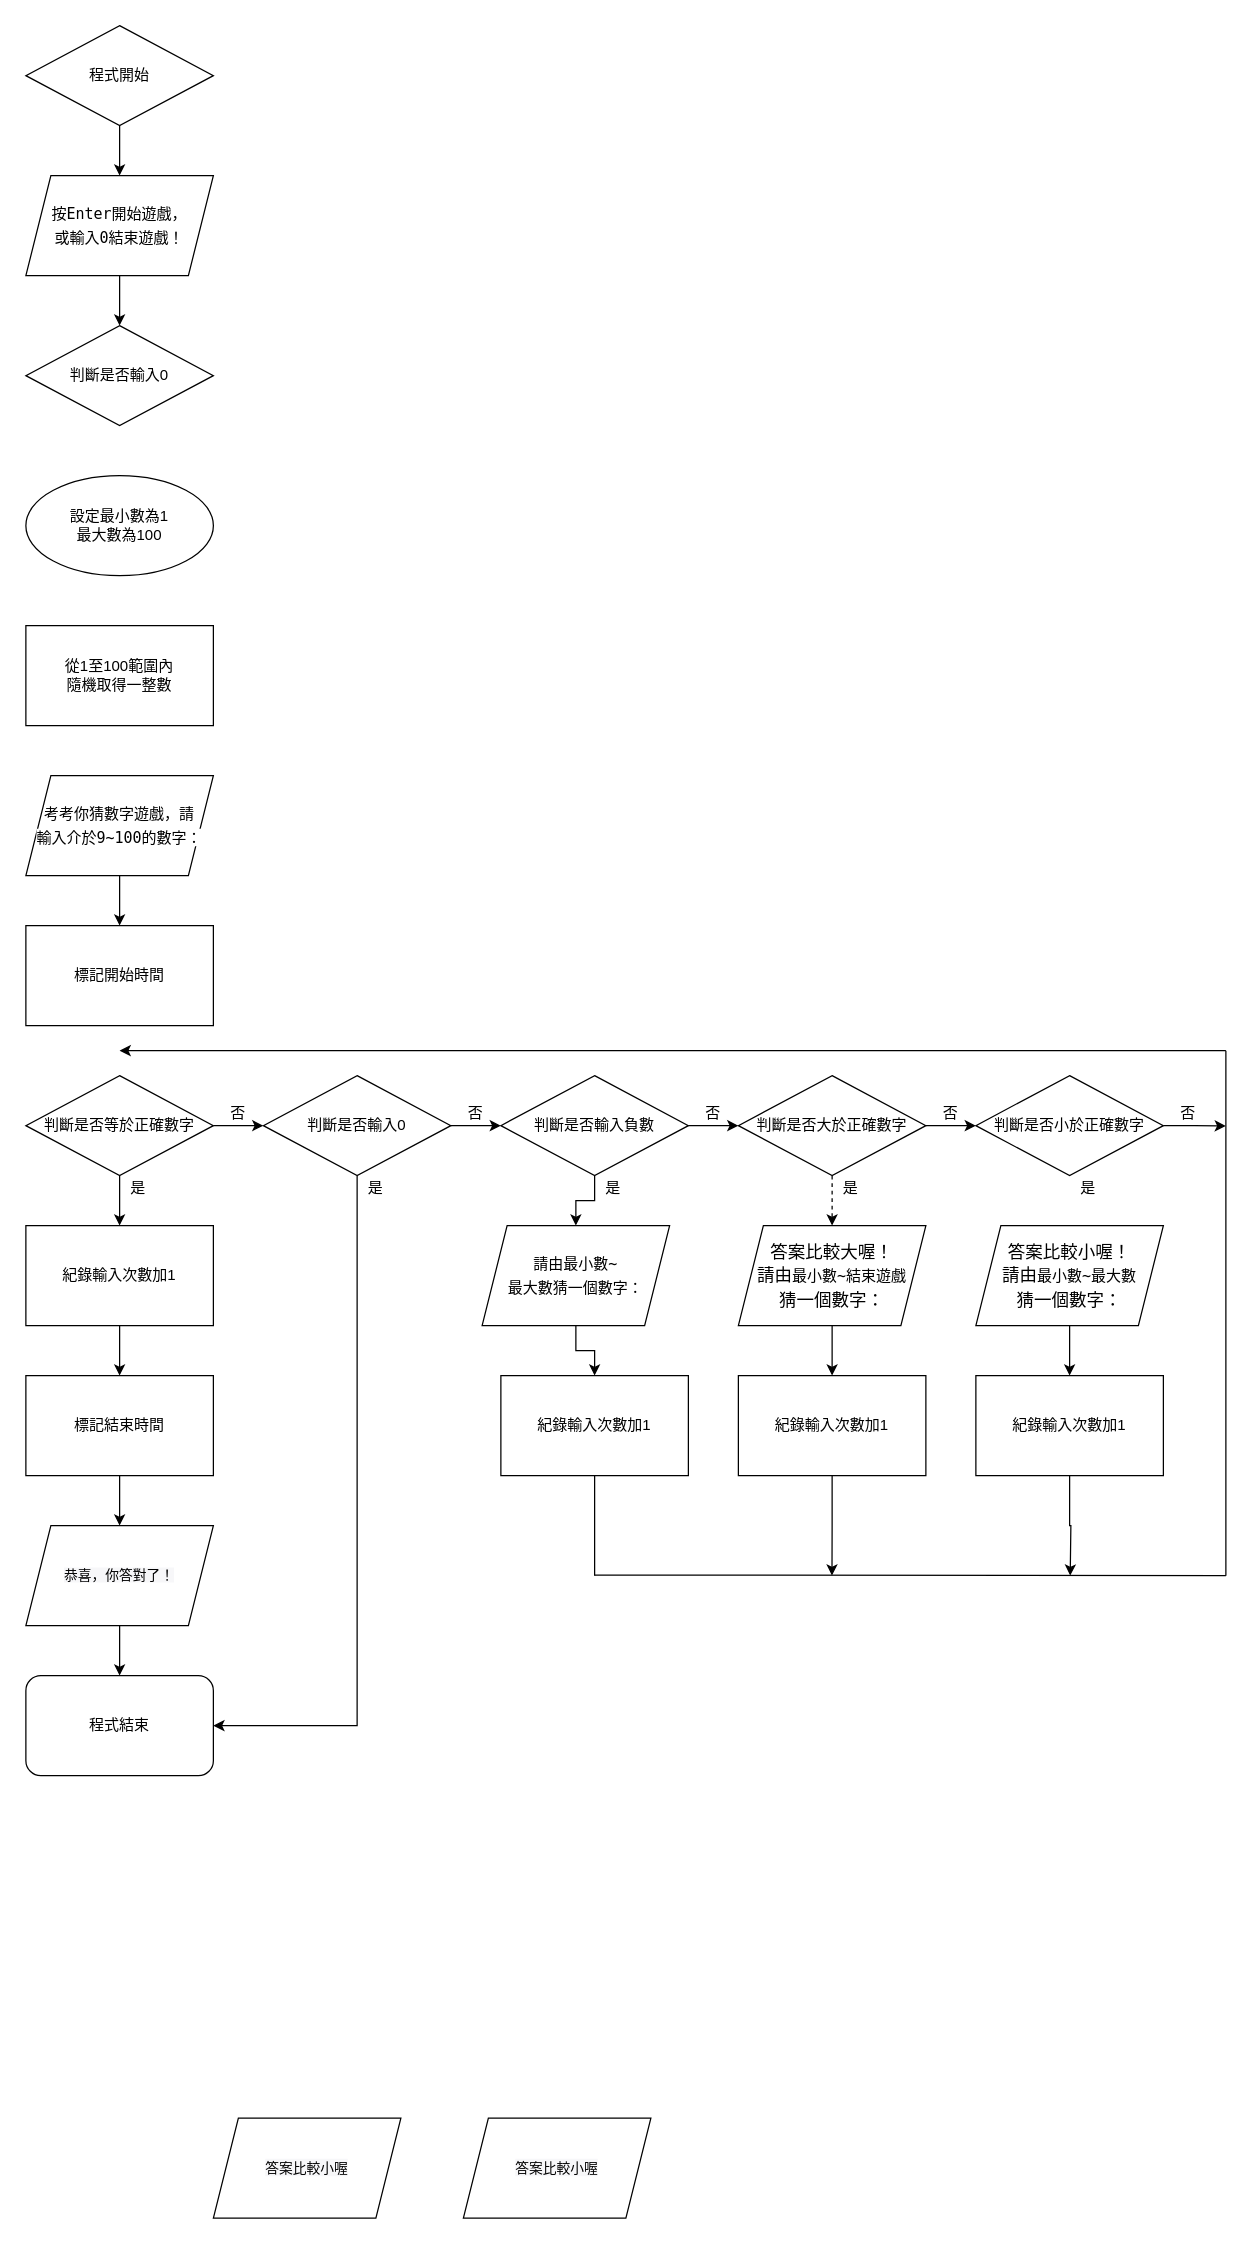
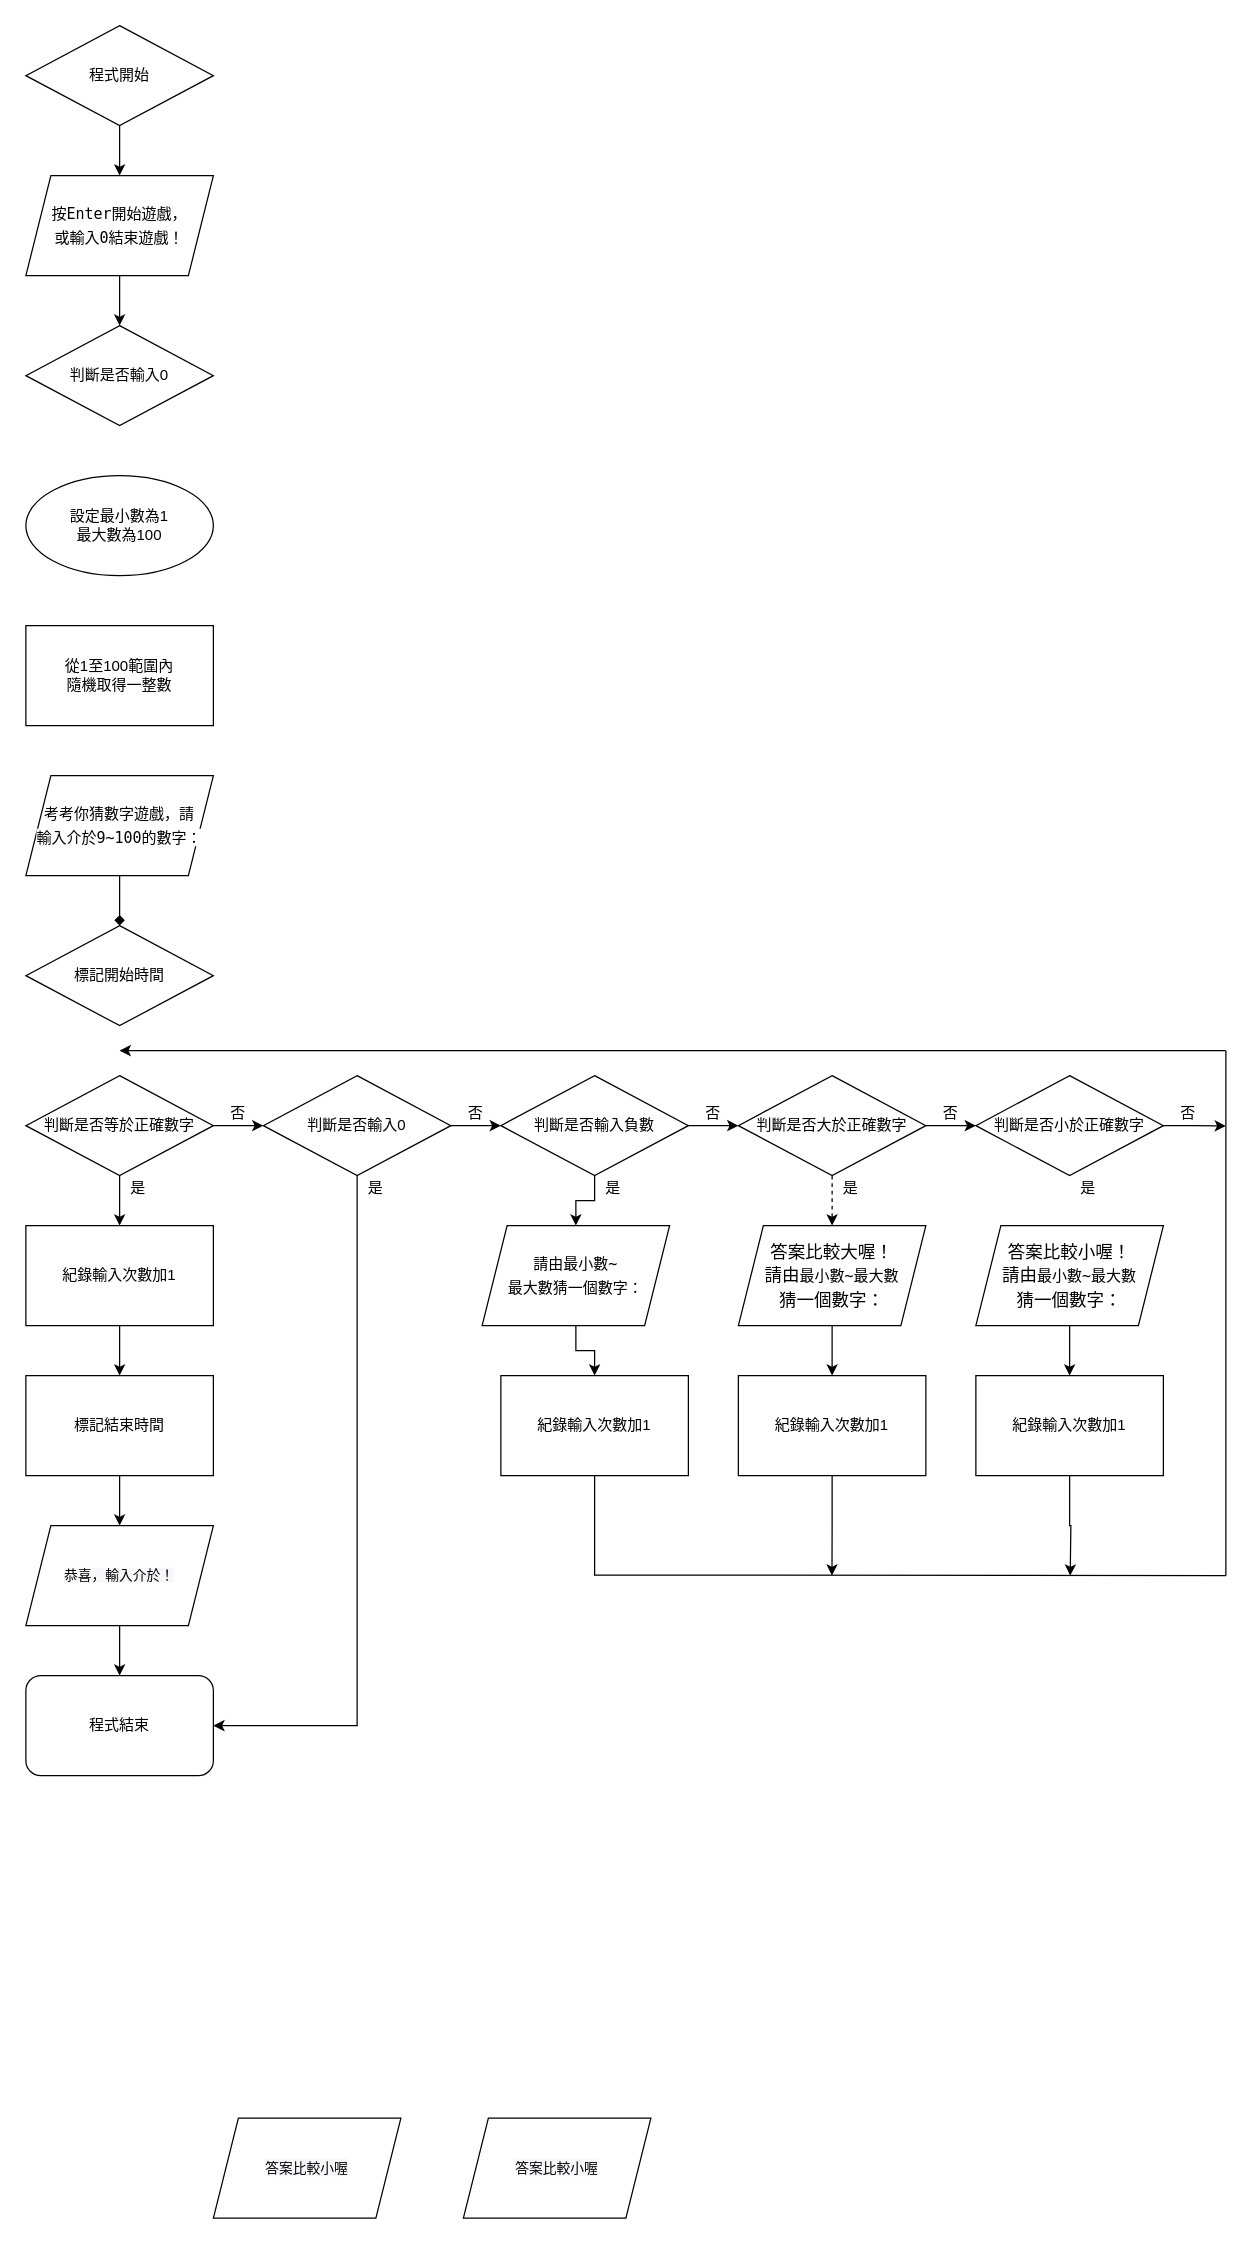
edge "考考你猜數字遊戲，請 輸入介於9~100的數字：" -> "標記開始時間": arrowhead classic -> diamond
node "標記開始時間": shape rectangle -> diamond
node "答案比較大喔！ 請由最小數~結束遊戲 猜一個數字：": label "答案比較大喔！ 請由最小數~結束遊戲 猜一個數字：" -> "答案比較大喔！ 請由最小數~最大數 猜一個數字："
node "恭喜，你答對了！": label "恭喜，你答對了！" -> "恭喜，輸入介於！"
